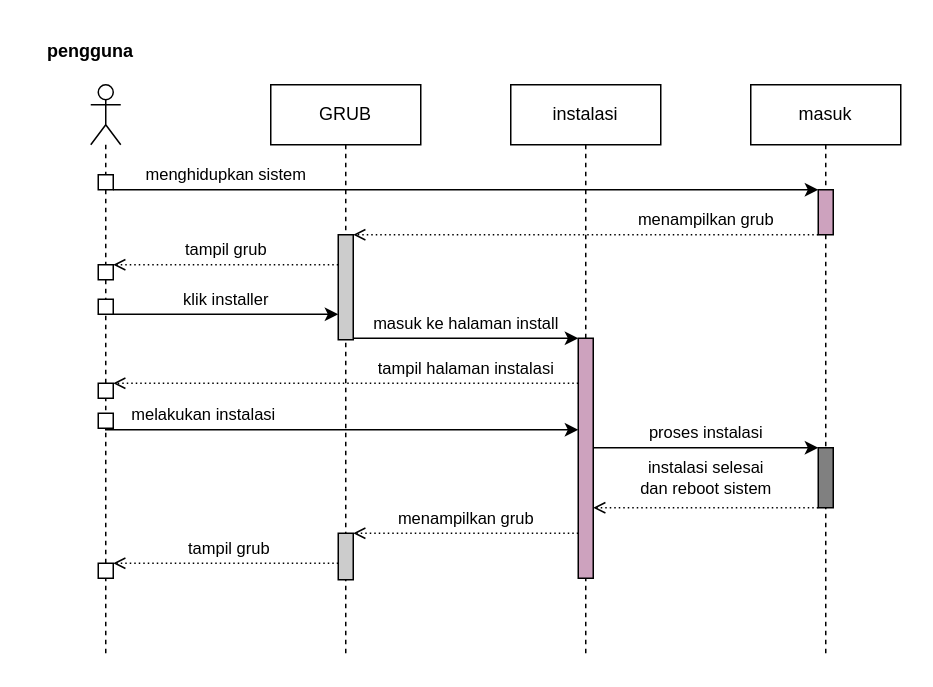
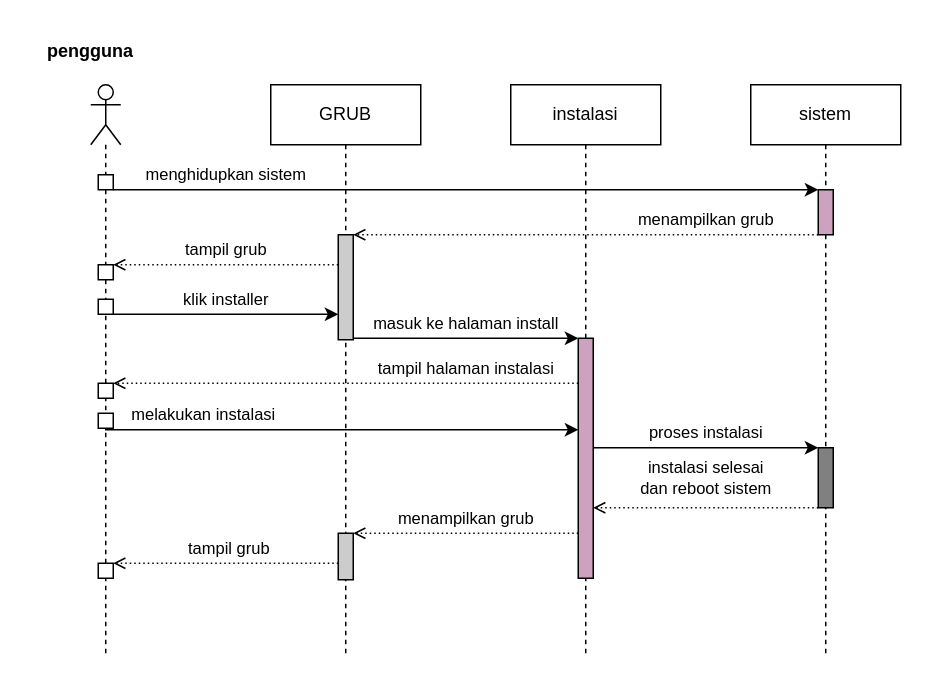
node "masuk": label "masuk" -> "sistem"
